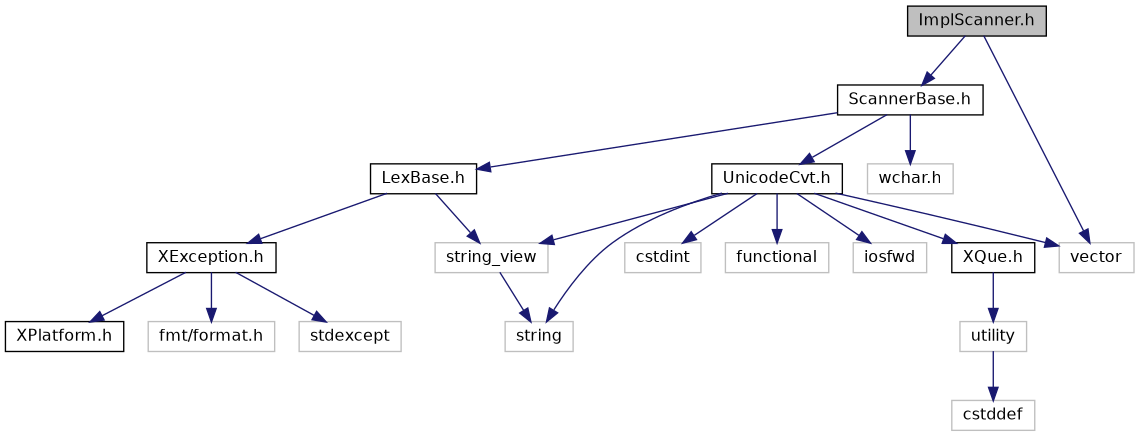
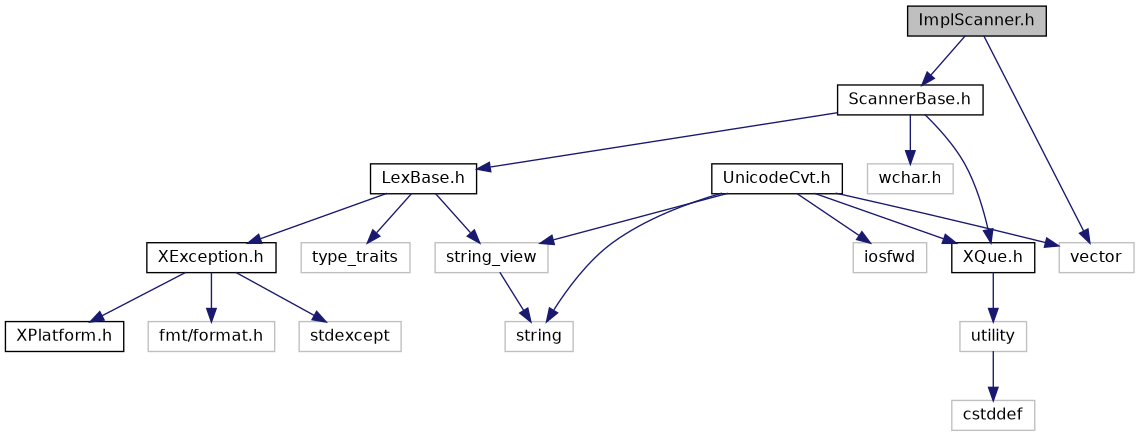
edge "ScannerBase.h" -> "UnicodeCvt.h": now "ScannerBase.h" -> "XQue.h"
node "type_traits": added
node "cstdint": removed
node "functional": removed
